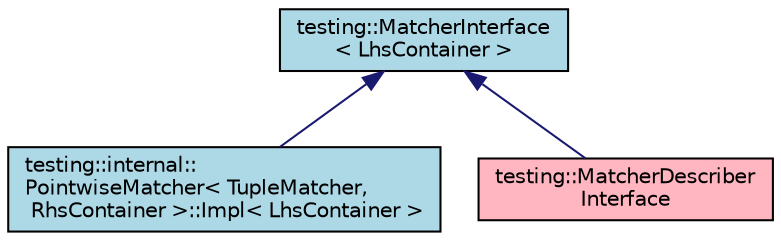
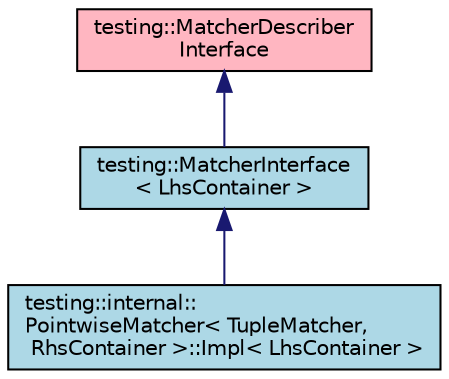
edge "testing::MatcherDescriber Interface" -> "testing::MatcherInterface < LhsContainer >": reversed
